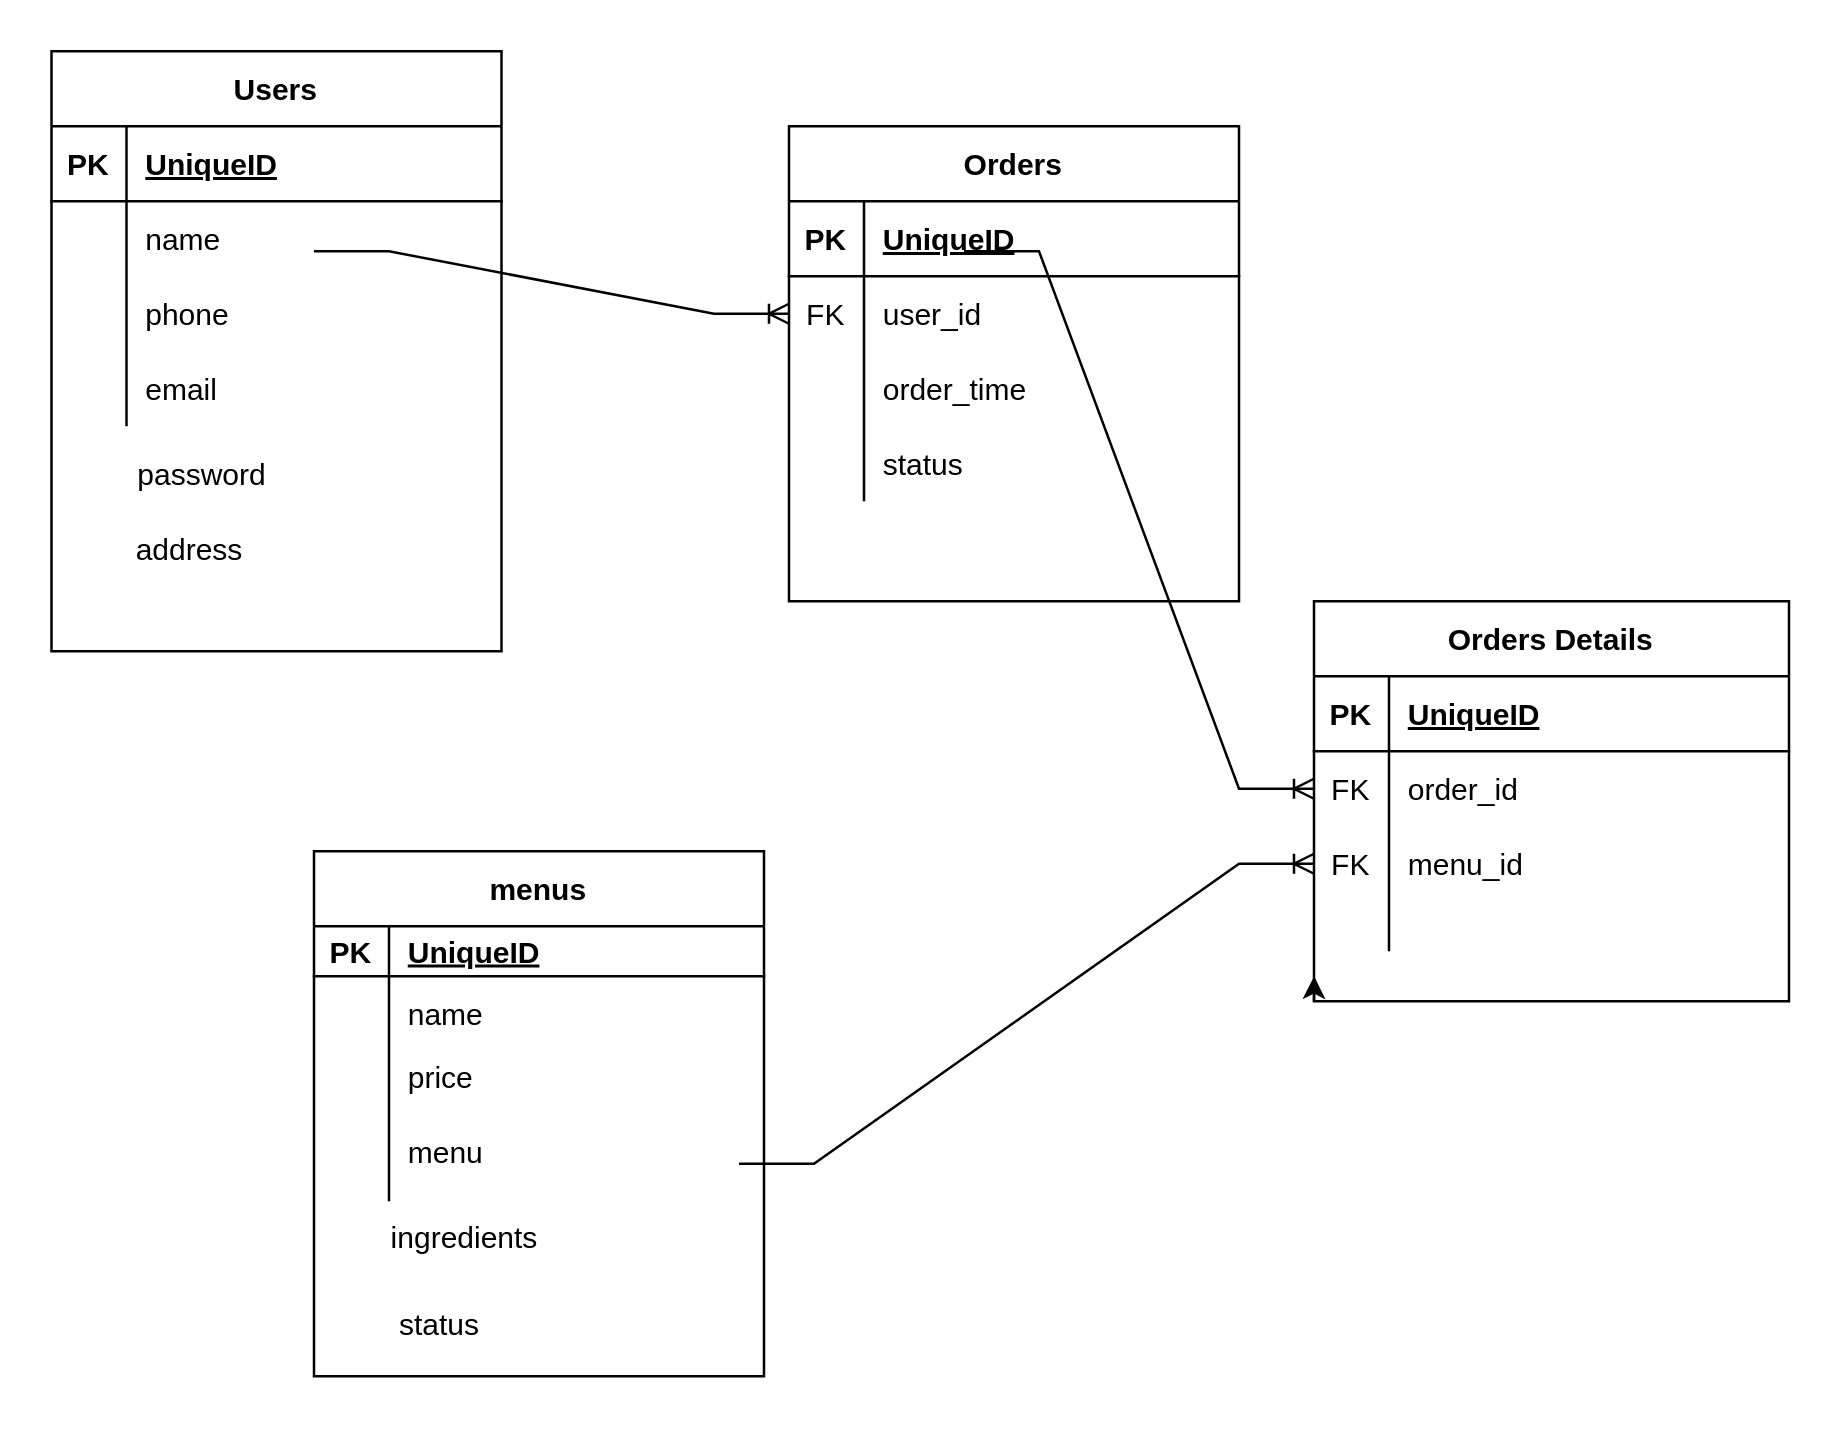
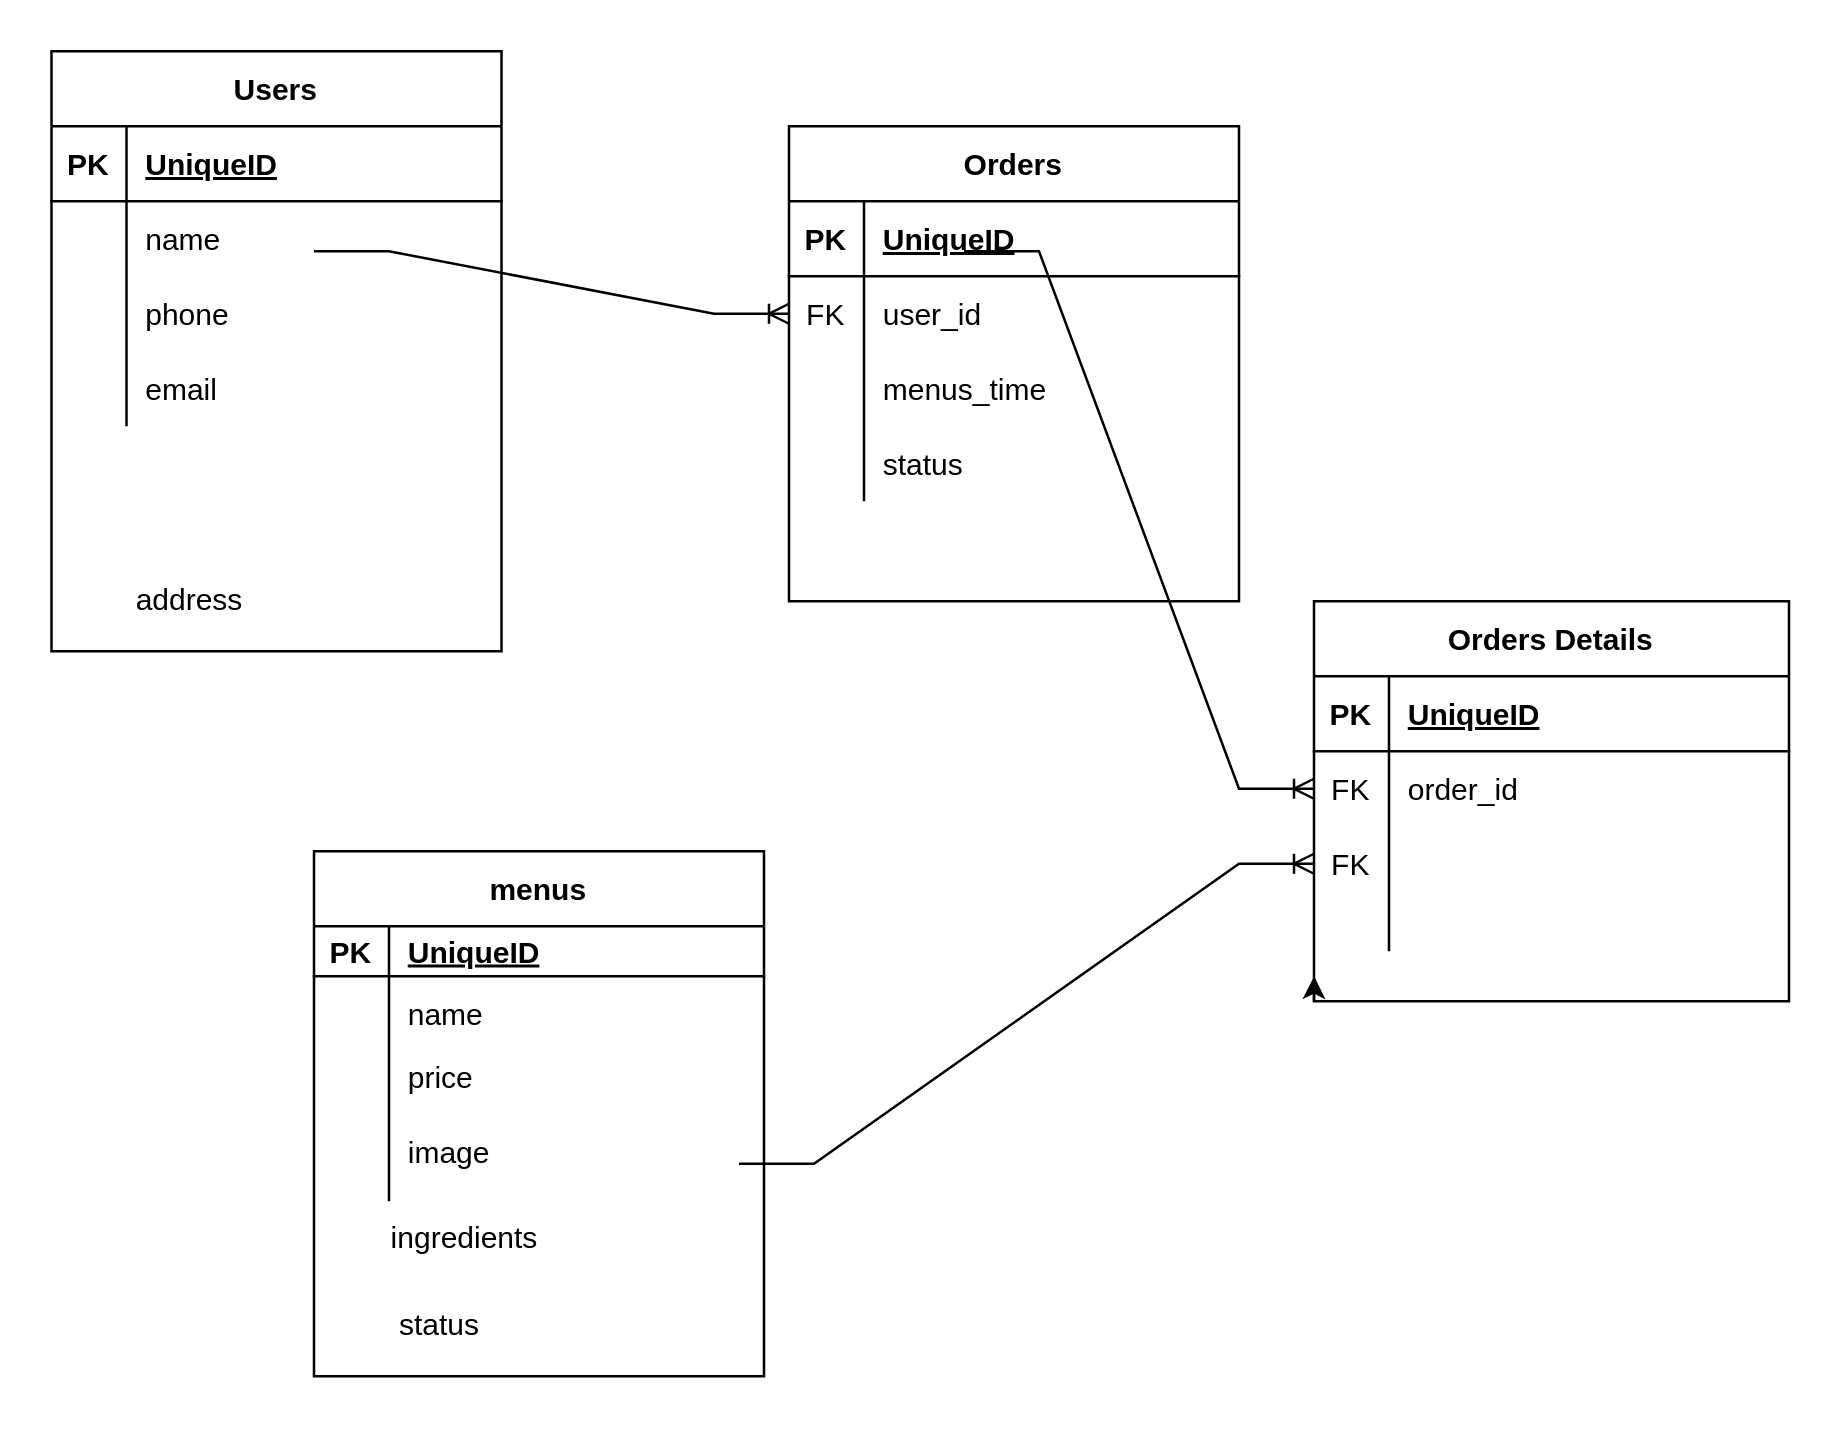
node "order_time": label "order_time" -> "menus_time"
node "password": removed
node "address": moved (189, 551) -> (189, 601)
node "menu_id": removed
node "menu": label "menu" -> "image"
